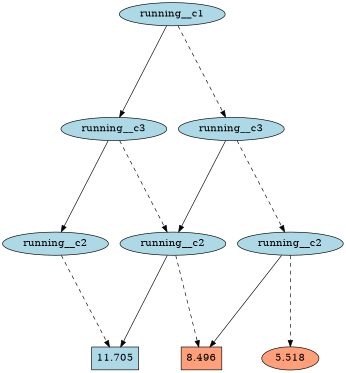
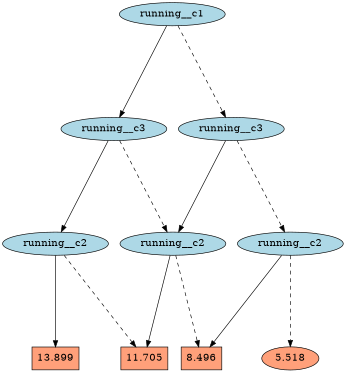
node "13.899": added
node "11.705": fillcolor lightblue -> lightsalmon
